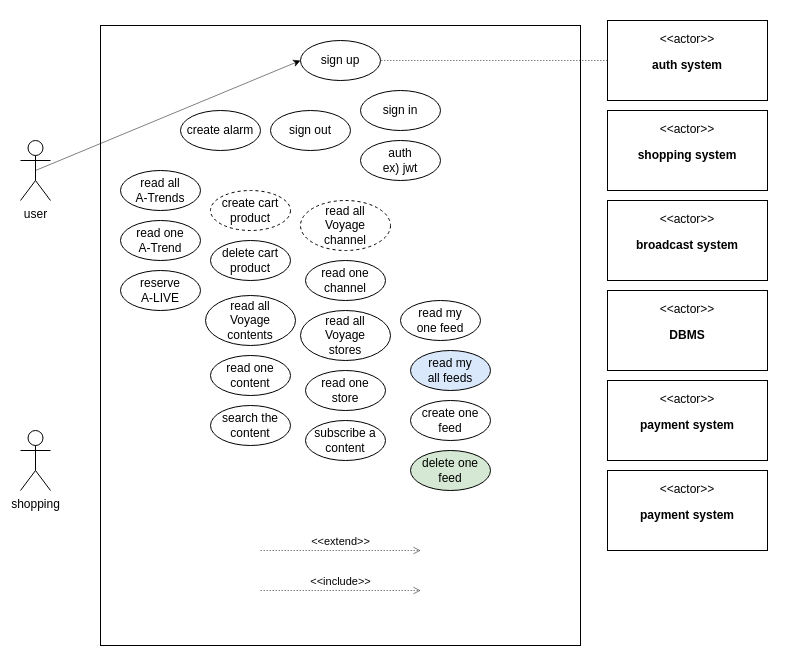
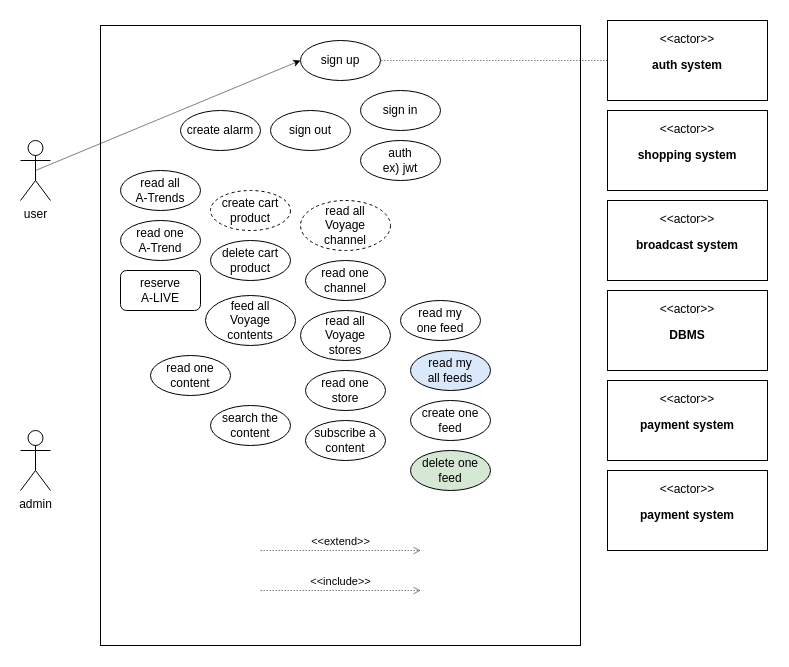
node "reserve A-LIVE": shape ellipse -> rounded rectangle
node "read all Voyage contents": label "read all Voyage contents" -> "feed all Voyage contents"
node "read one content": moved (251, 376) -> (191, 376)
node "shopping": label "shopping" -> "admin"
